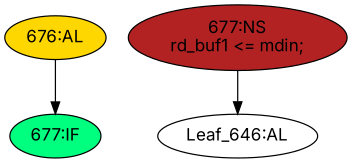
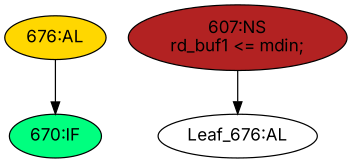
node "677:NS rd_buf1 <= mdin;": label "677:NS rd_buf1 <= mdin;" -> "607:NS rd_buf1 <= mdin;"
node "677:IF": label "677:IF" -> "670:IF"
node "Leaf_646:AL": label "Leaf_646:AL" -> "Leaf_676:AL"
